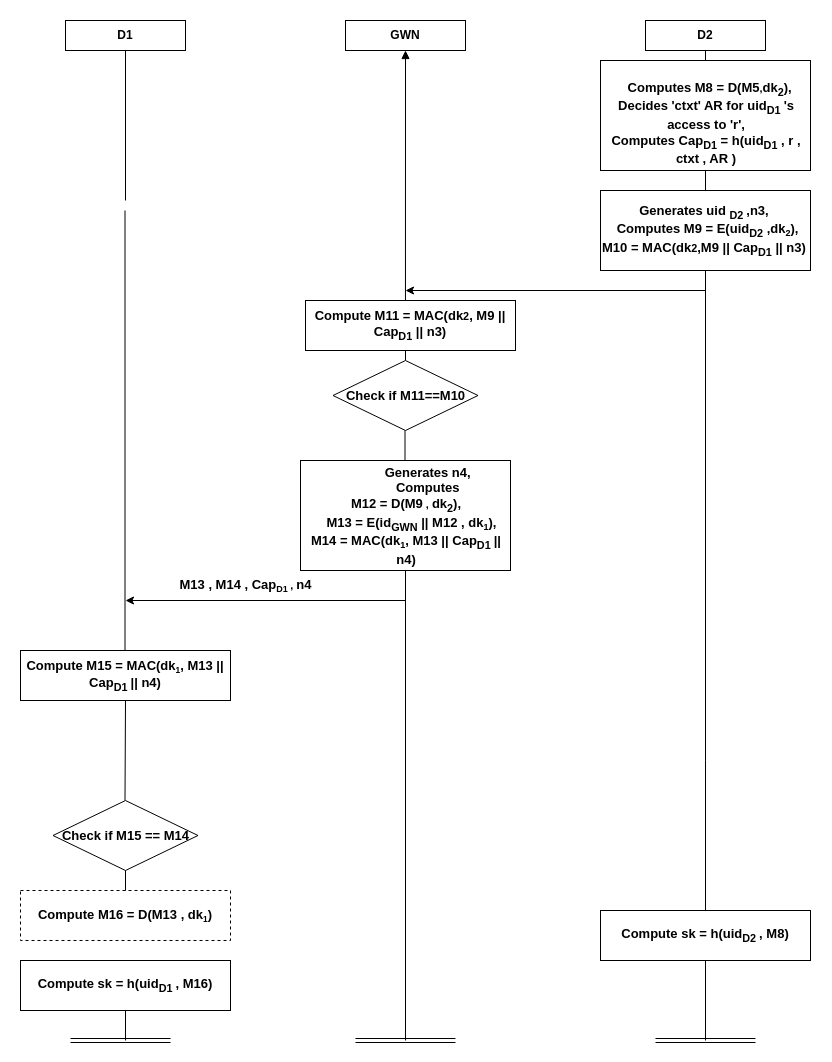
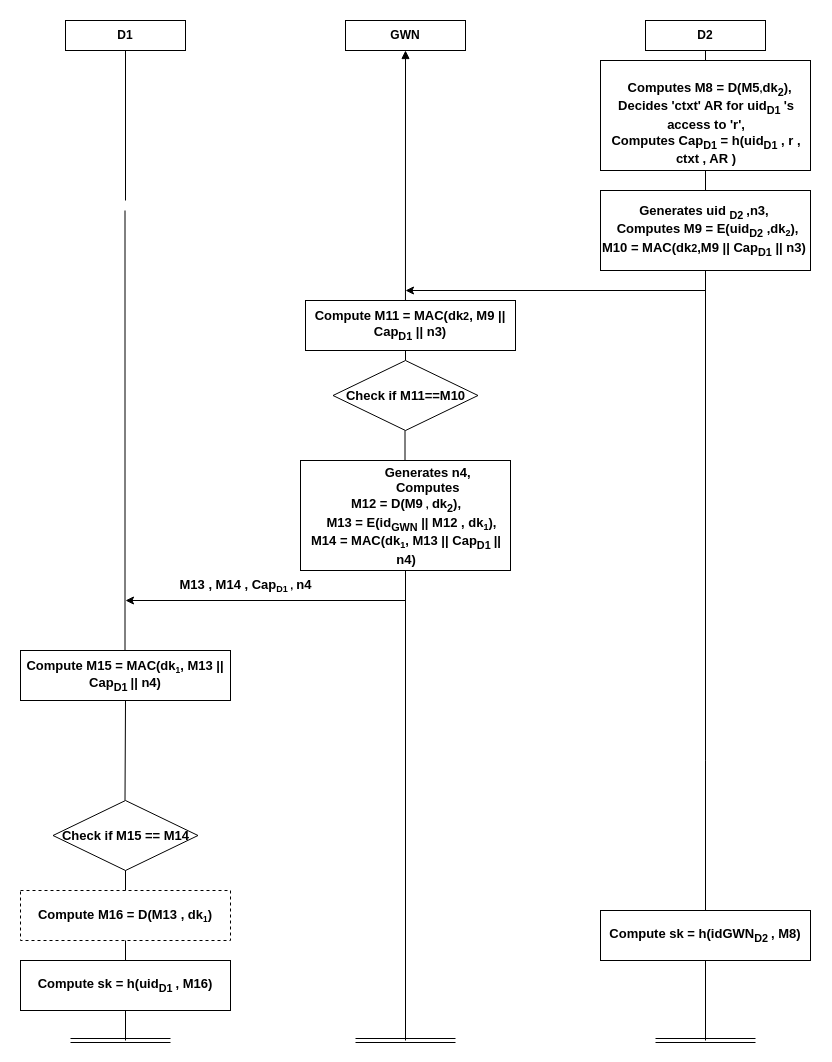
node "Compute sk = h(uidD2 , M8)": label "Compute sk = h(uidD2 , M8)" -> "Compute sk = h(idGWND2 , M8)"
edge "Compute M16 = D(M13 , dk1)" -- "Compute sk = h(uidD1 , M16)": added
